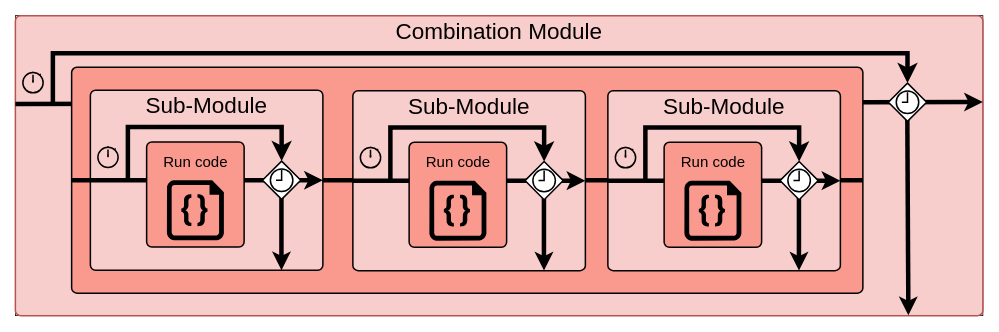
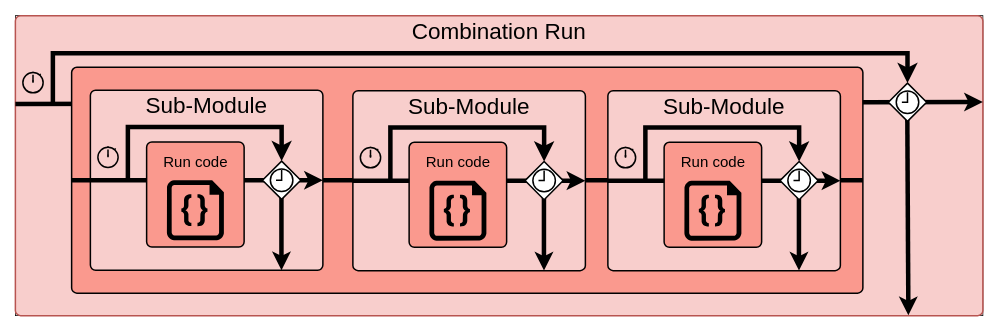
node "Combination Module": label "Combination Module" -> "Combination Run"
